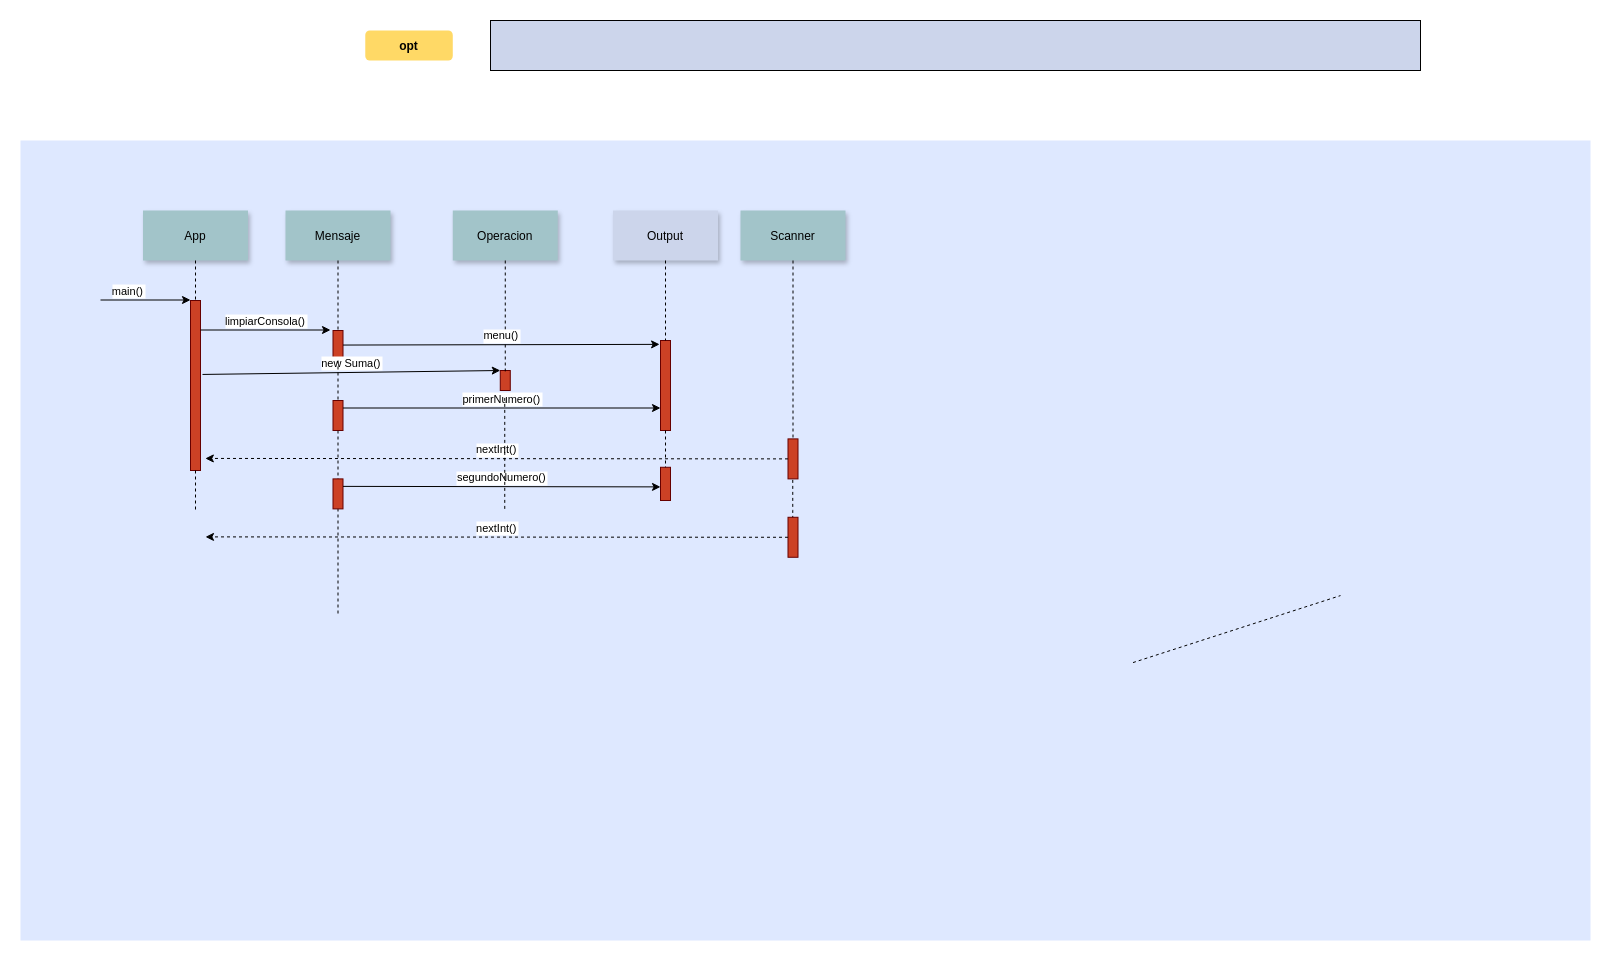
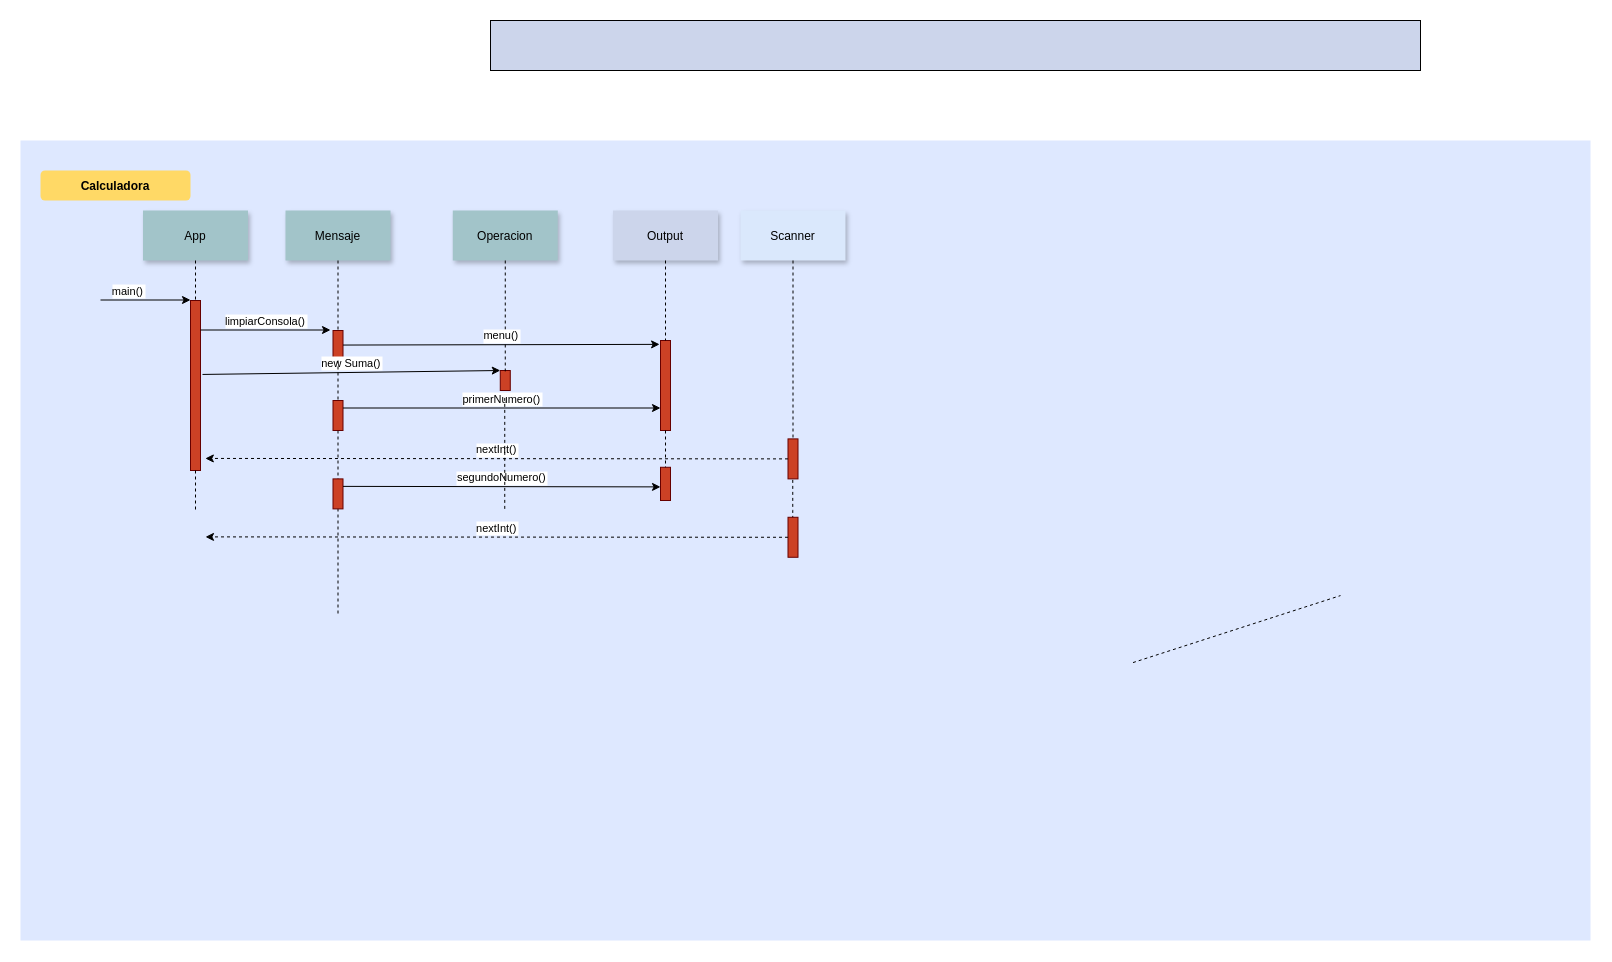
node "opt": removed
node "Calculadora": added
node "Scanner": fillcolor #a2c4c9 -> #dae8fc
